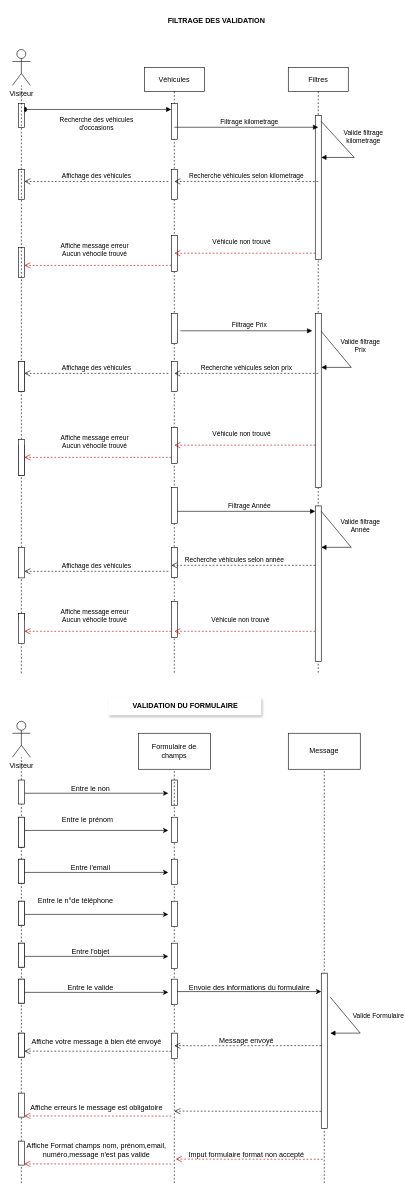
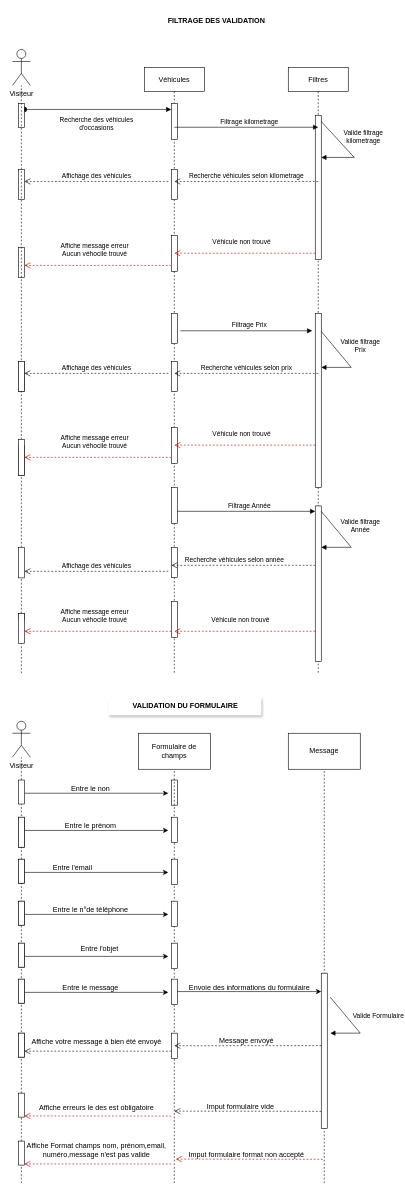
node "Entre le prénom": moved (87, 821) -> (90, 827)
node "Entre l'email": moved (90, 869) -> (72, 869)
node "Entre le n°de téléphone": moved (75, 902) -> (90, 911)
node "Entre l'objet": moved (90, 953) -> (99, 950)
node "Entre le valide": label "Entre le valide" -> "Entre le message"
node "Imput formulaire vide": added
node "Affiche erreurs le message est obligatoire": label "Affiche erreurs le message est obligatoire" -> "Affiche erreurs le des est obligatoire"
